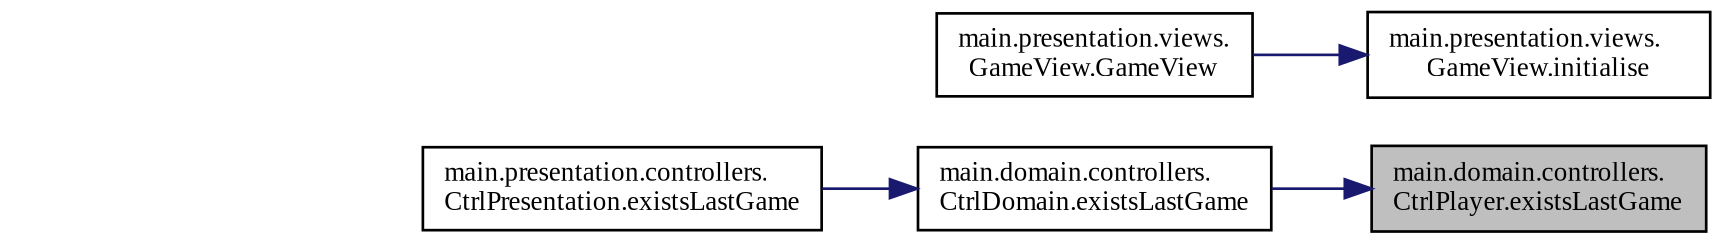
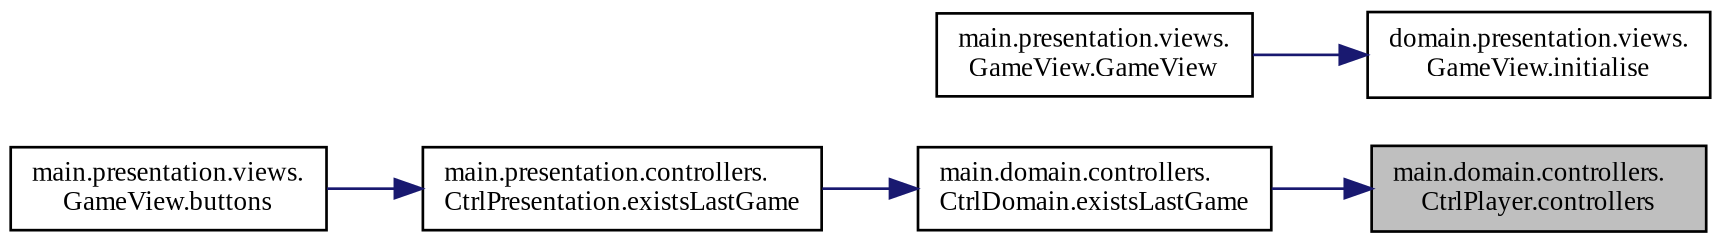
node "main.presentation.views. GameView.initialise": label "main.presentation.views. GameView.initialise" -> "domain.presentation.views. GameView.initialise"
node "main.presentation.views. GameView.buttons": added
node "main.domain.controllers. CtrlPlayer.existsLastGame": label "main.domain.controllers. CtrlPlayer.existsLastGame" -> "main.domain.controllers. CtrlPlayer.controllers"
